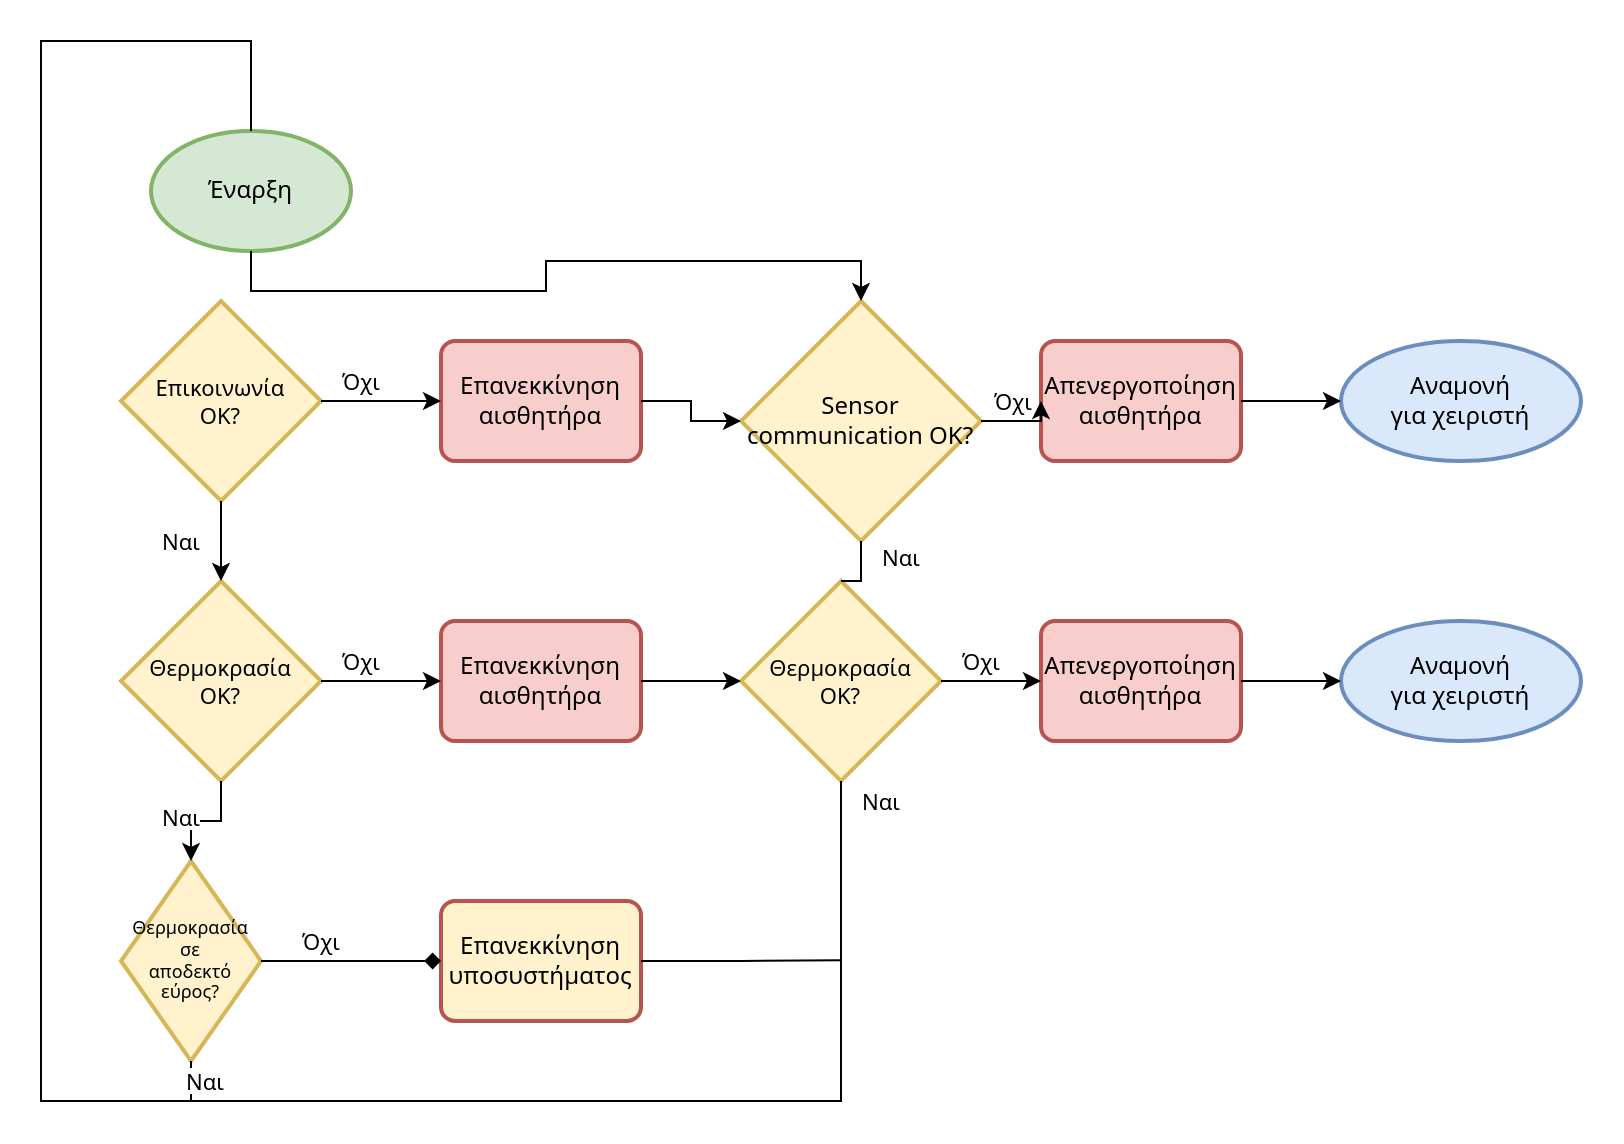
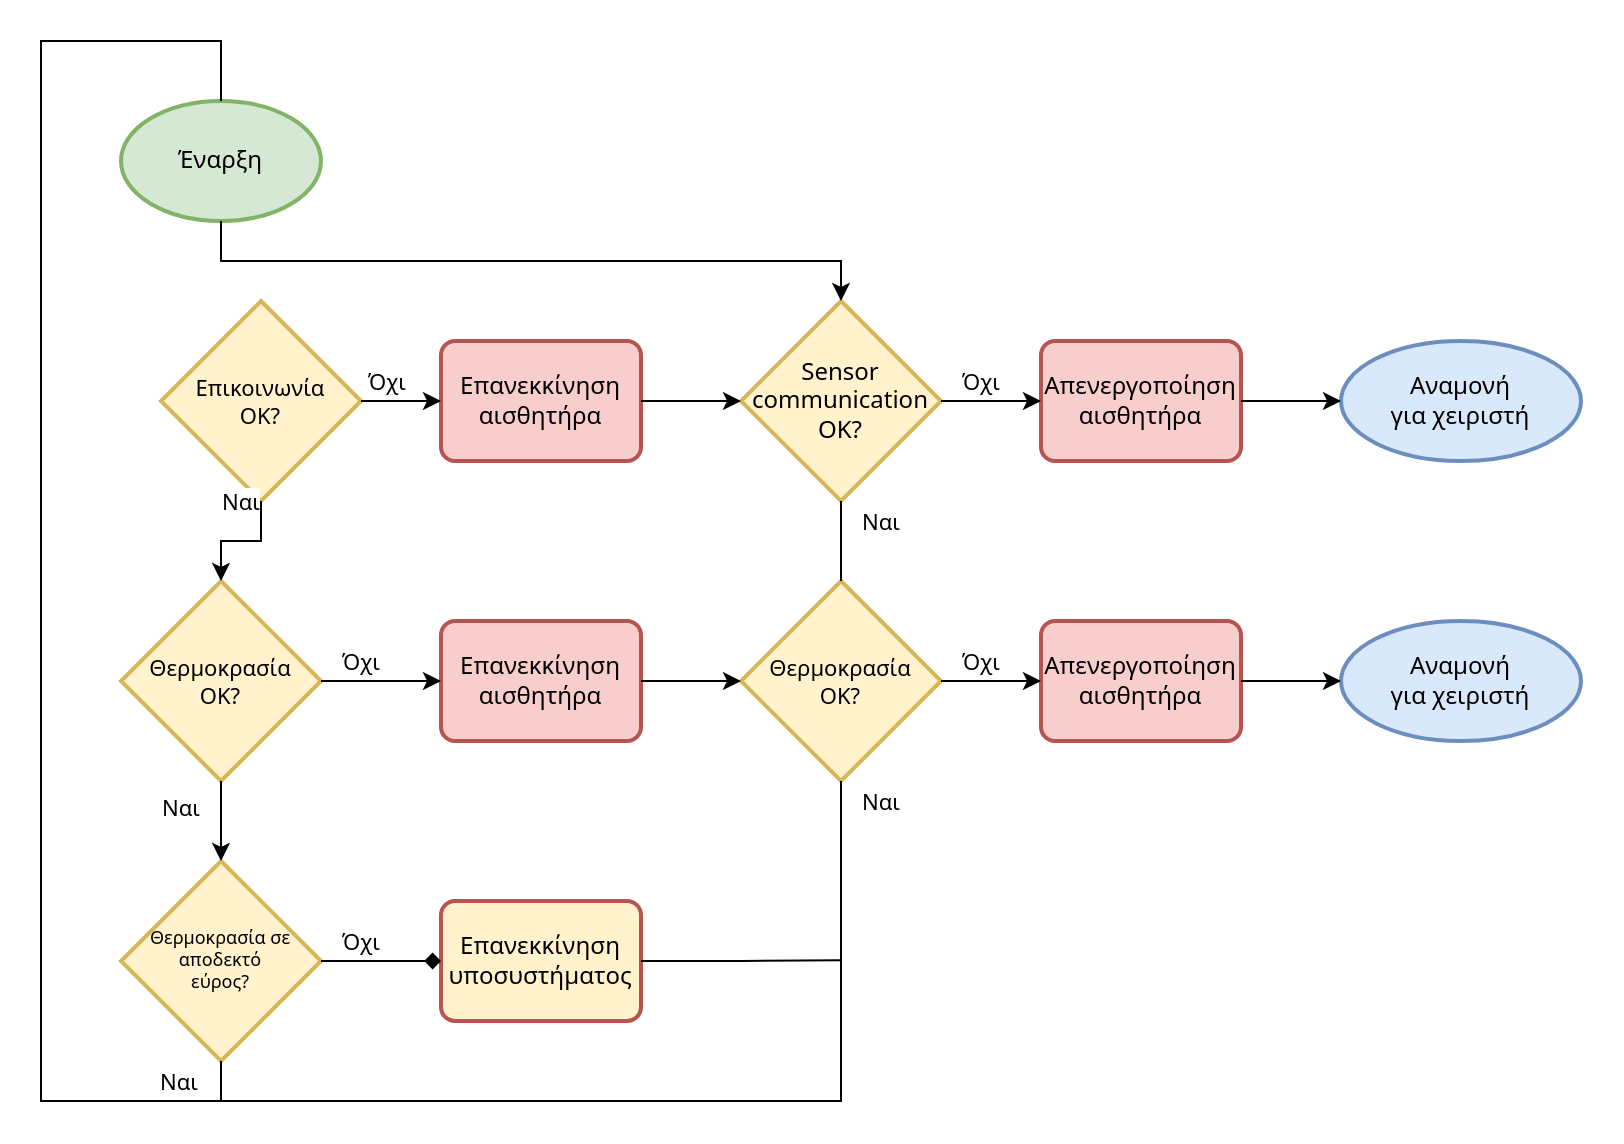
node "Έναρξη": moved (251, 191) -> (221, 161)
node "Επικοινωνία OK?": moved (221, 401) -> (261, 401)
node "Sensor communication OK?": size 240x240 -> 200x200
node "Θερμοκρασία σε αποδεκτό εύρος?": size 140x200 -> 200x200
